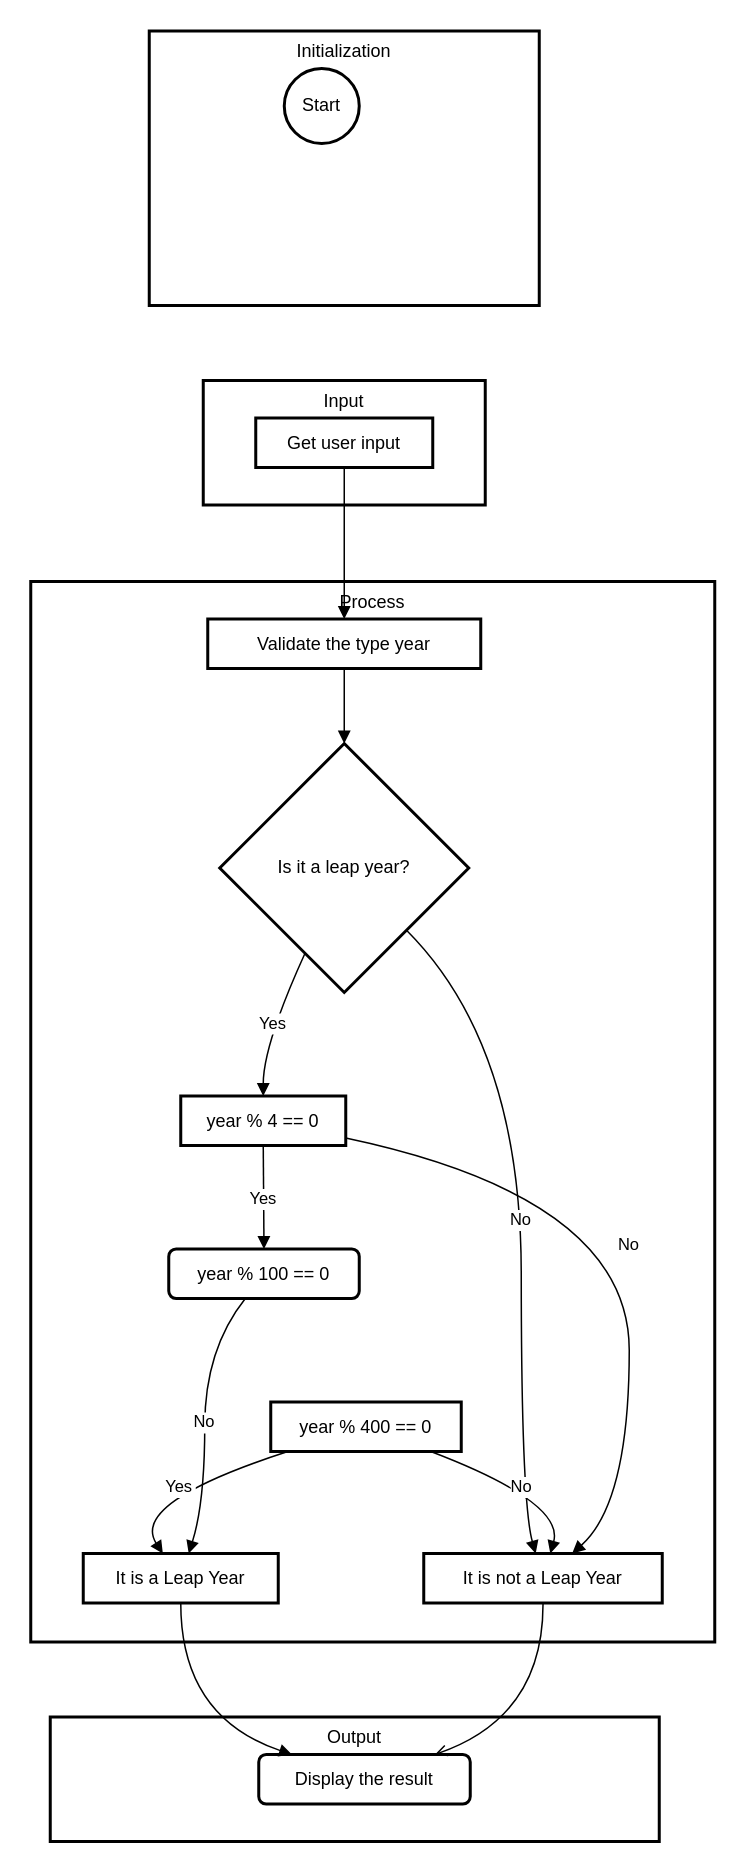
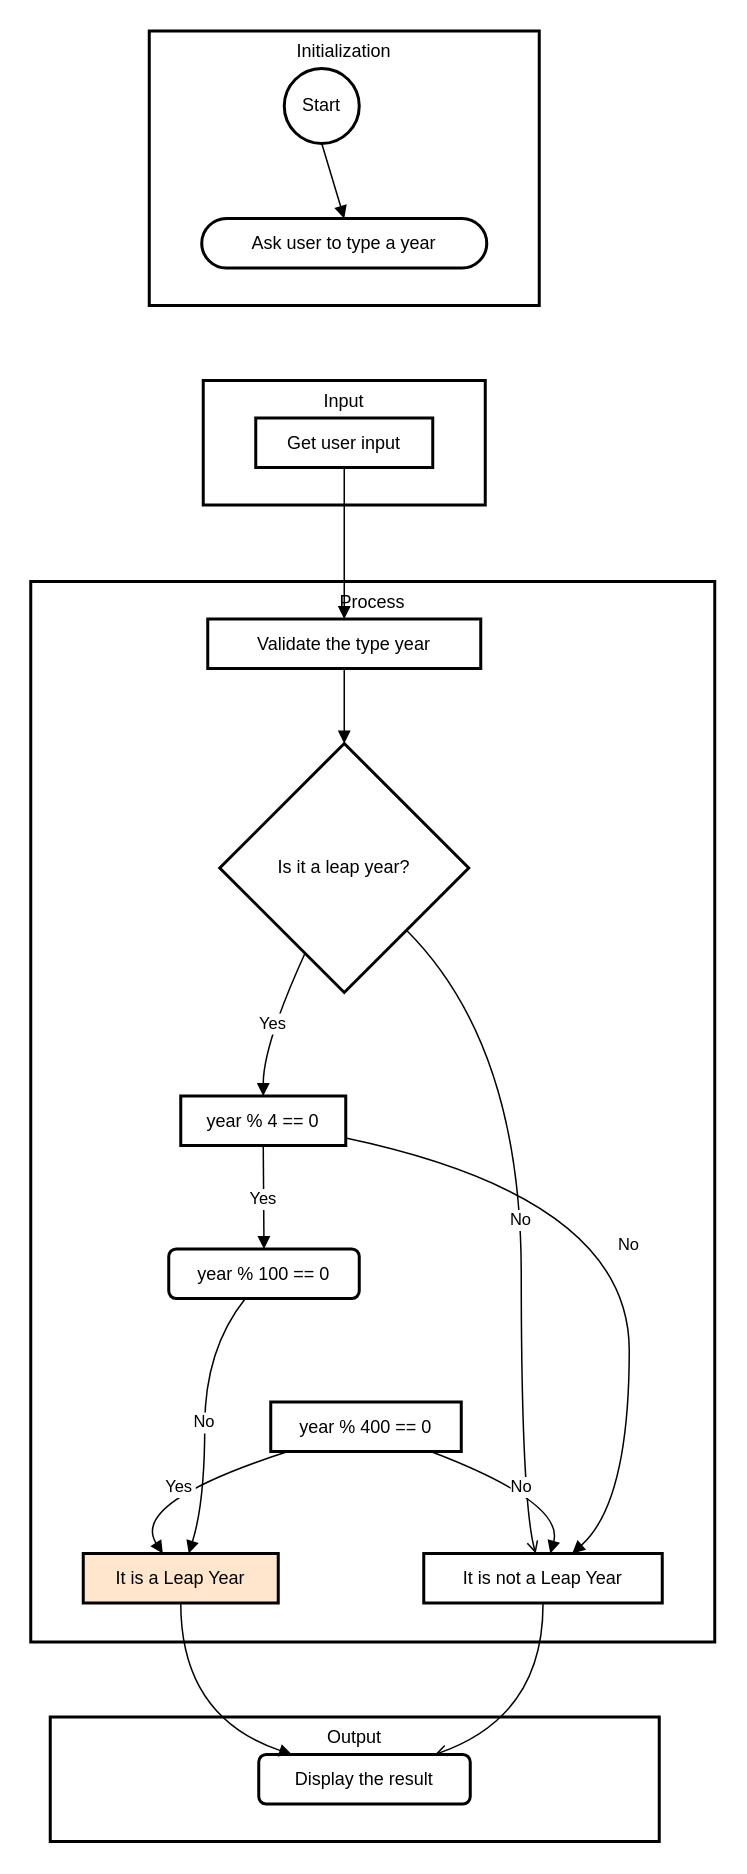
edge "Start" -> "Ask user to type a year": added
node "Ask user to type a year": added
edge "Is it a leap year?" -> "It is not a Leap Year": arrowhead block -> open
node "It is a Leap Year": fillcolor #ffffff -> #ffe6cc
